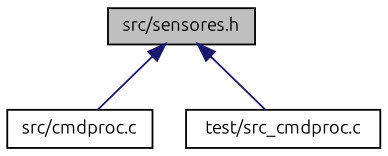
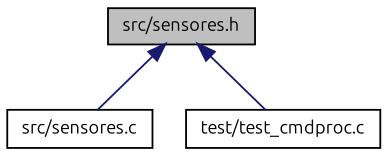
node "src/cmdproc.c": label "src/cmdproc.c" -> "src/sensores.c"
node "test/src_cmdproc.c": label "test/src_cmdproc.c" -> "test/test_cmdproc.c"
